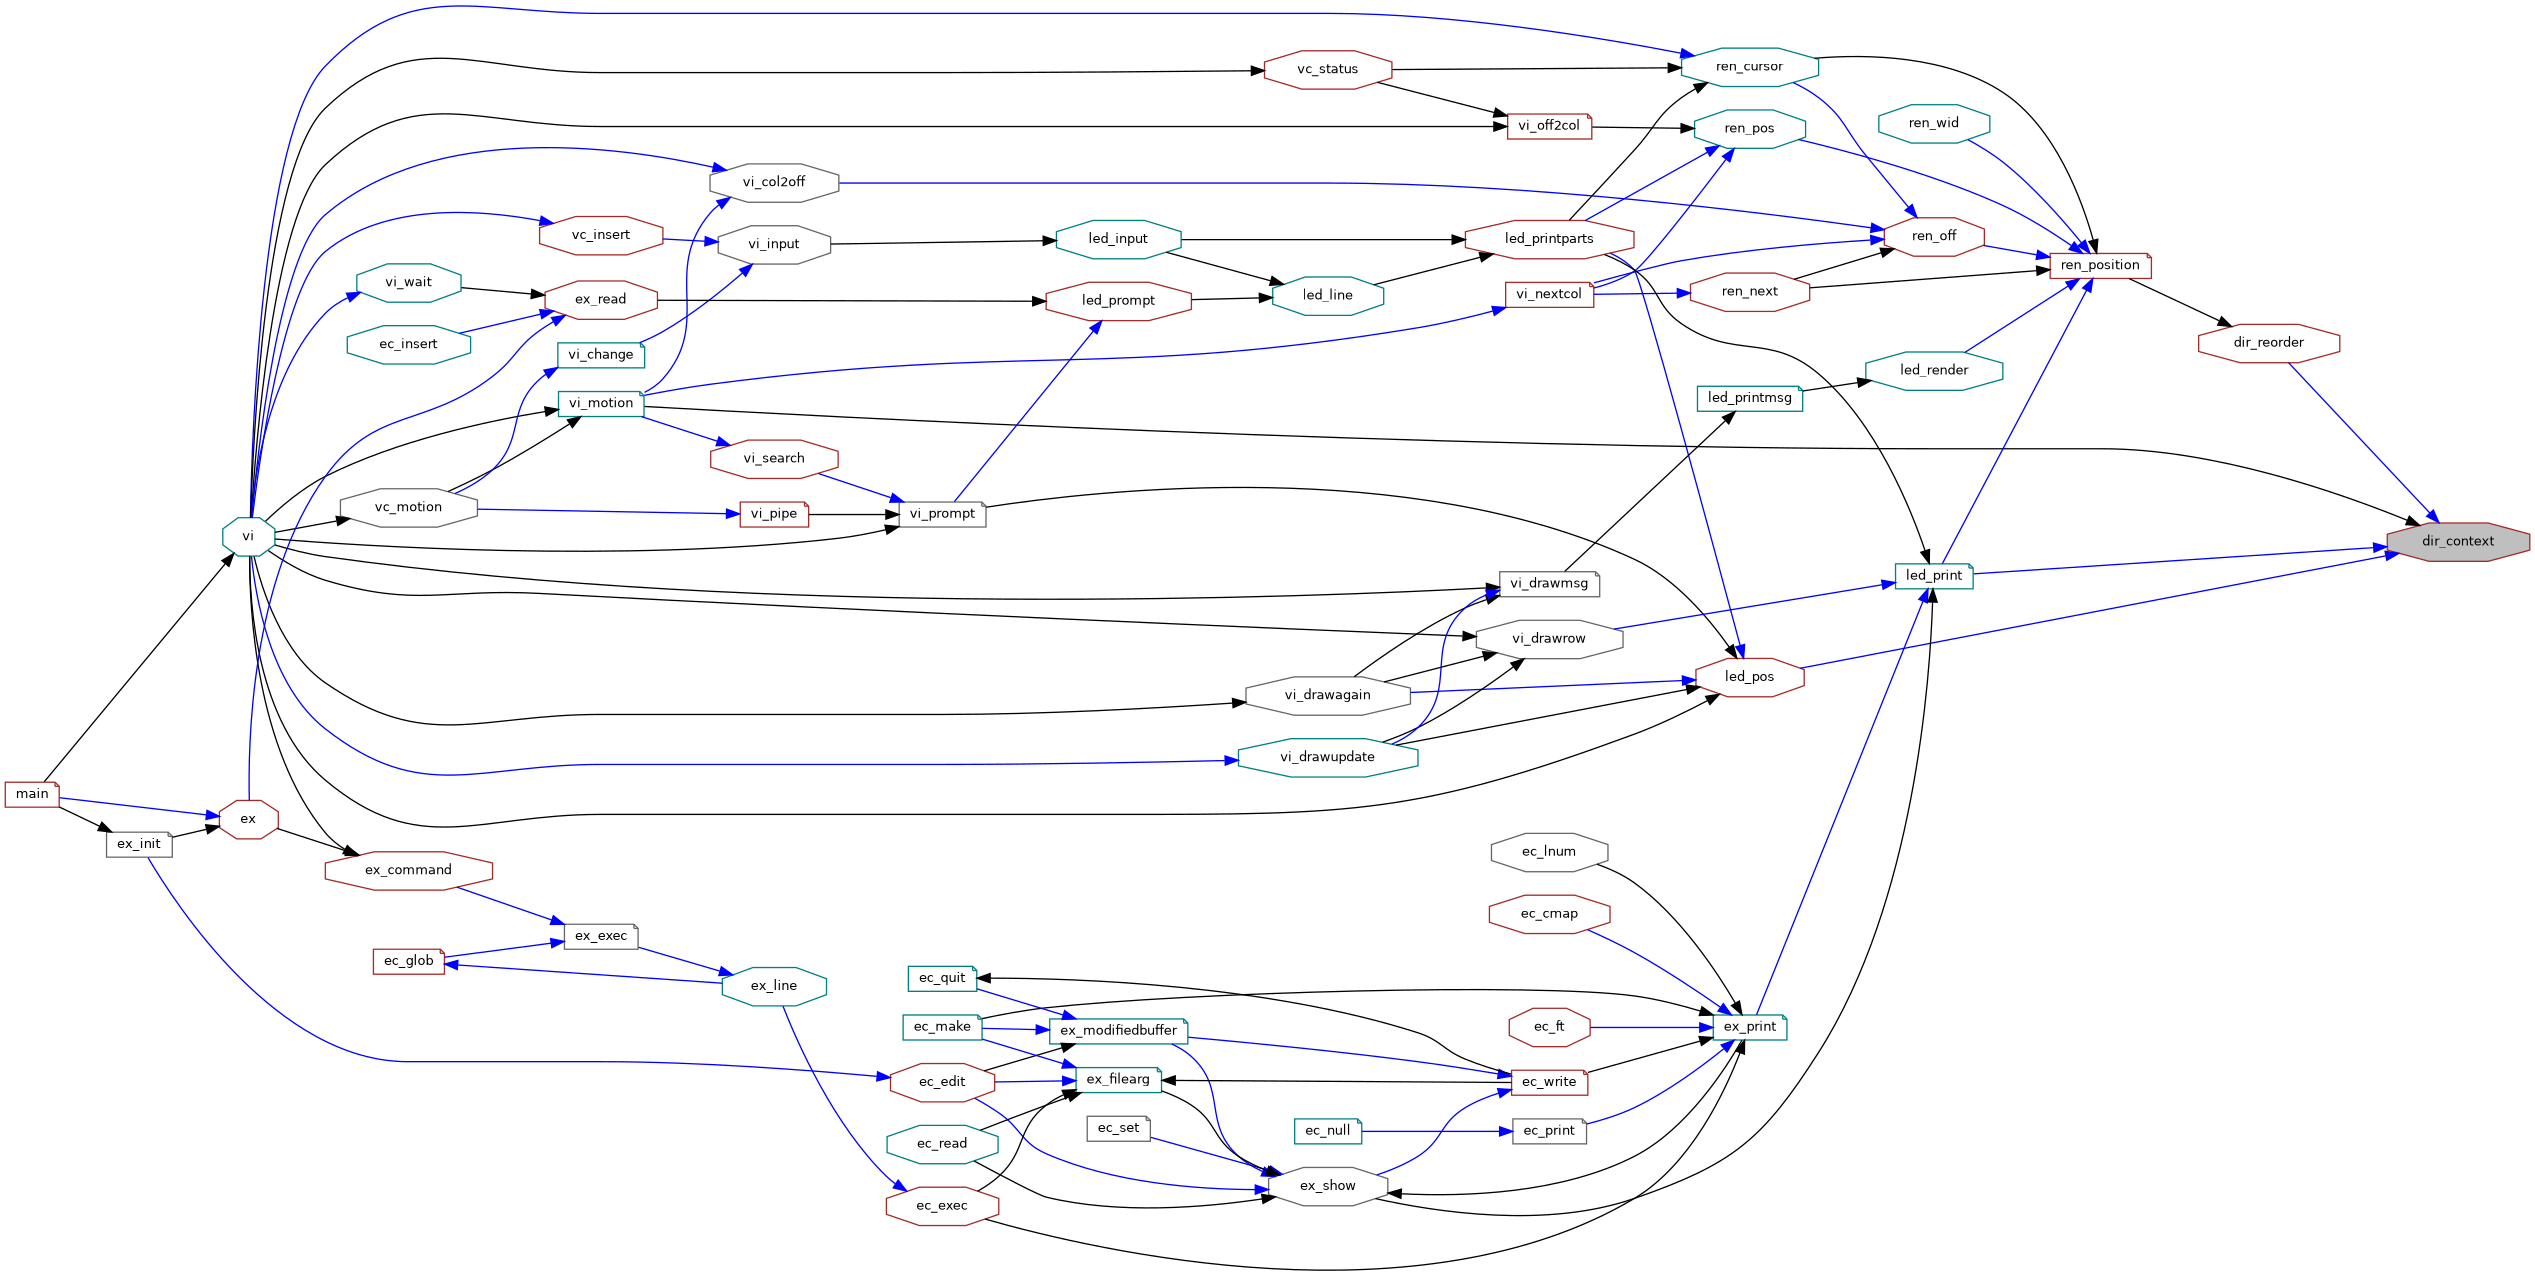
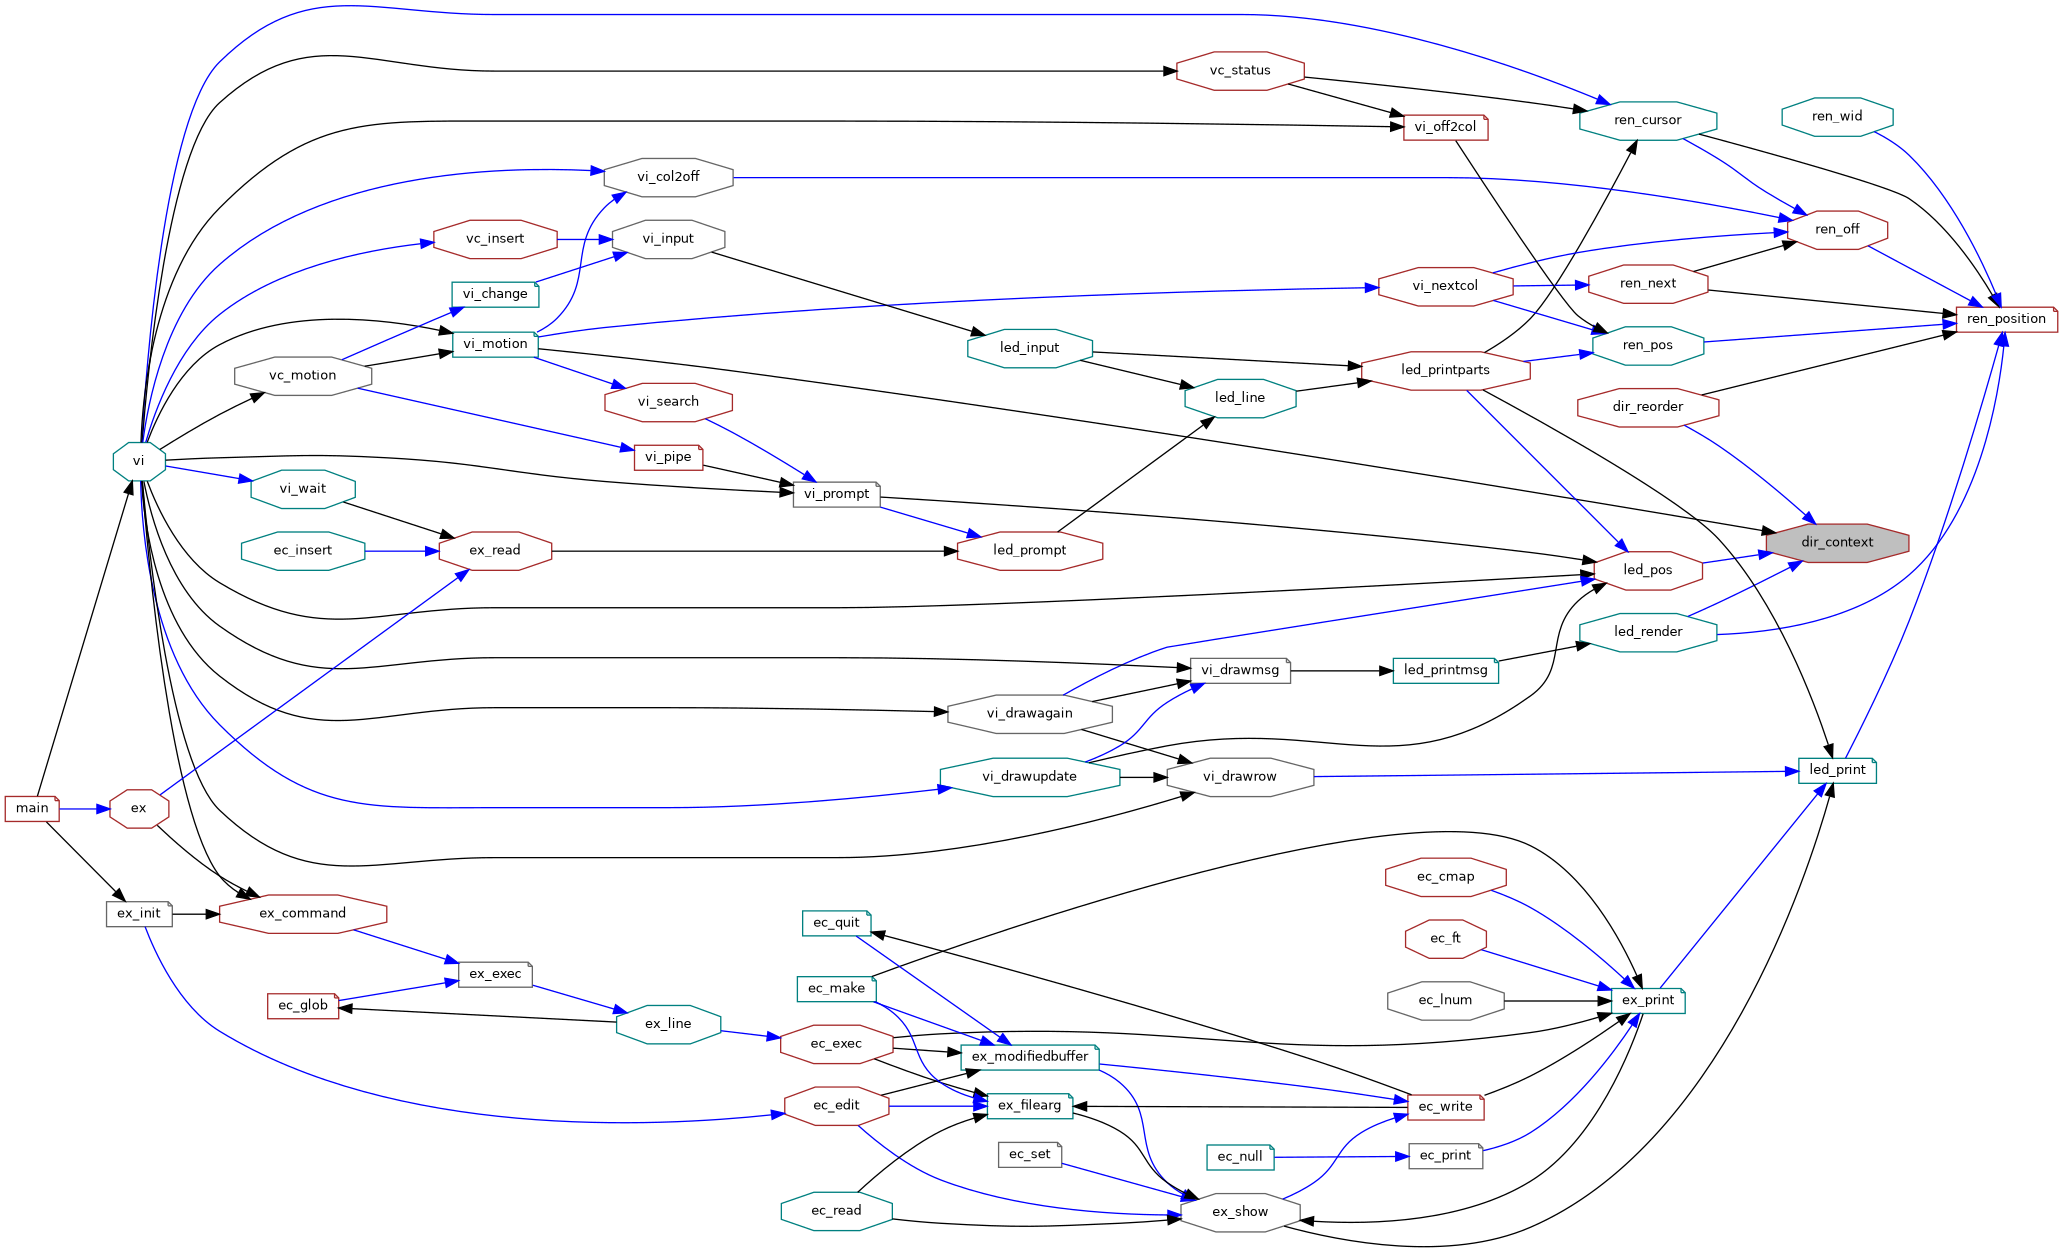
node "vi_nextcol": shape note -> octagon
edge "ren_position" -> "dir_reorder": reversed
edge "led_print" -> "dir_context": now "led_render" -> "dir_context"
edge "ex_init" -> "ex": now "ex_init" -> "ex_command"
edge "ex_line" -> "ec_glob": color blue -> black
edge "ec_exec" -> "ex_modifiedbuffer": added
